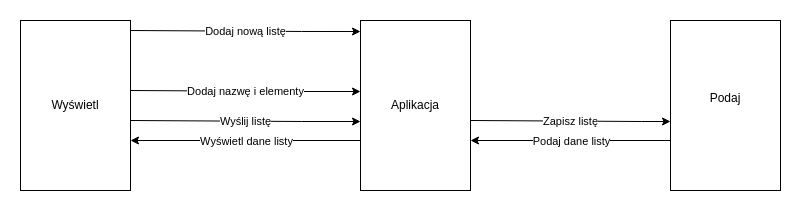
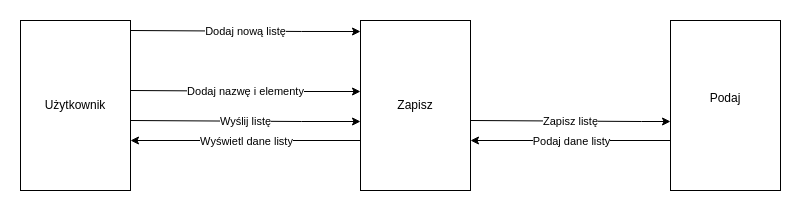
node "Wyświetl": label "Wyświetl" -> "Użytkownik"
node "Aplikacja": label "Aplikacja" -> "Zapisz"
